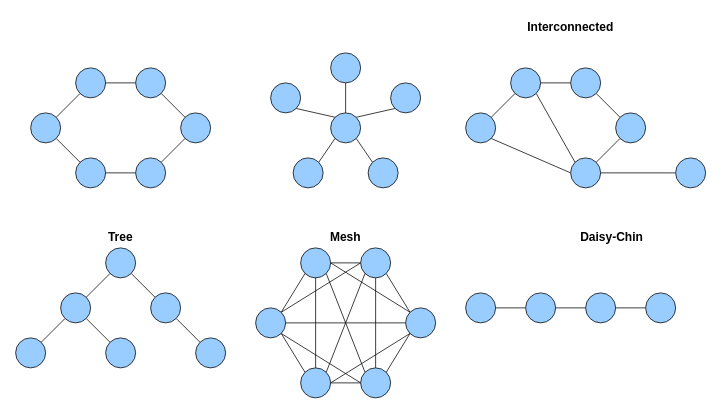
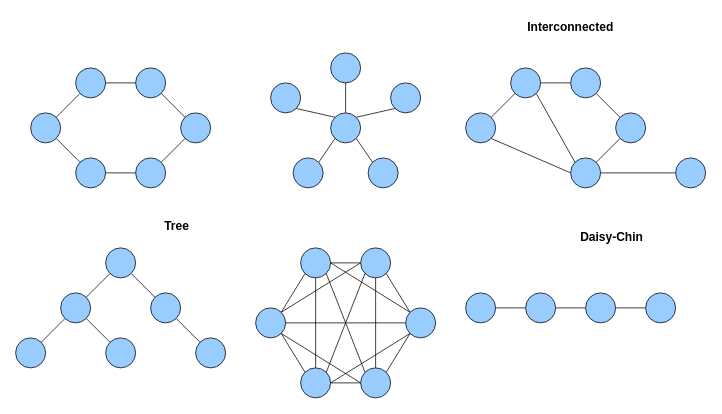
node "Tree": moved (120, 237) -> (177, 225)
node "Mesh": removed
